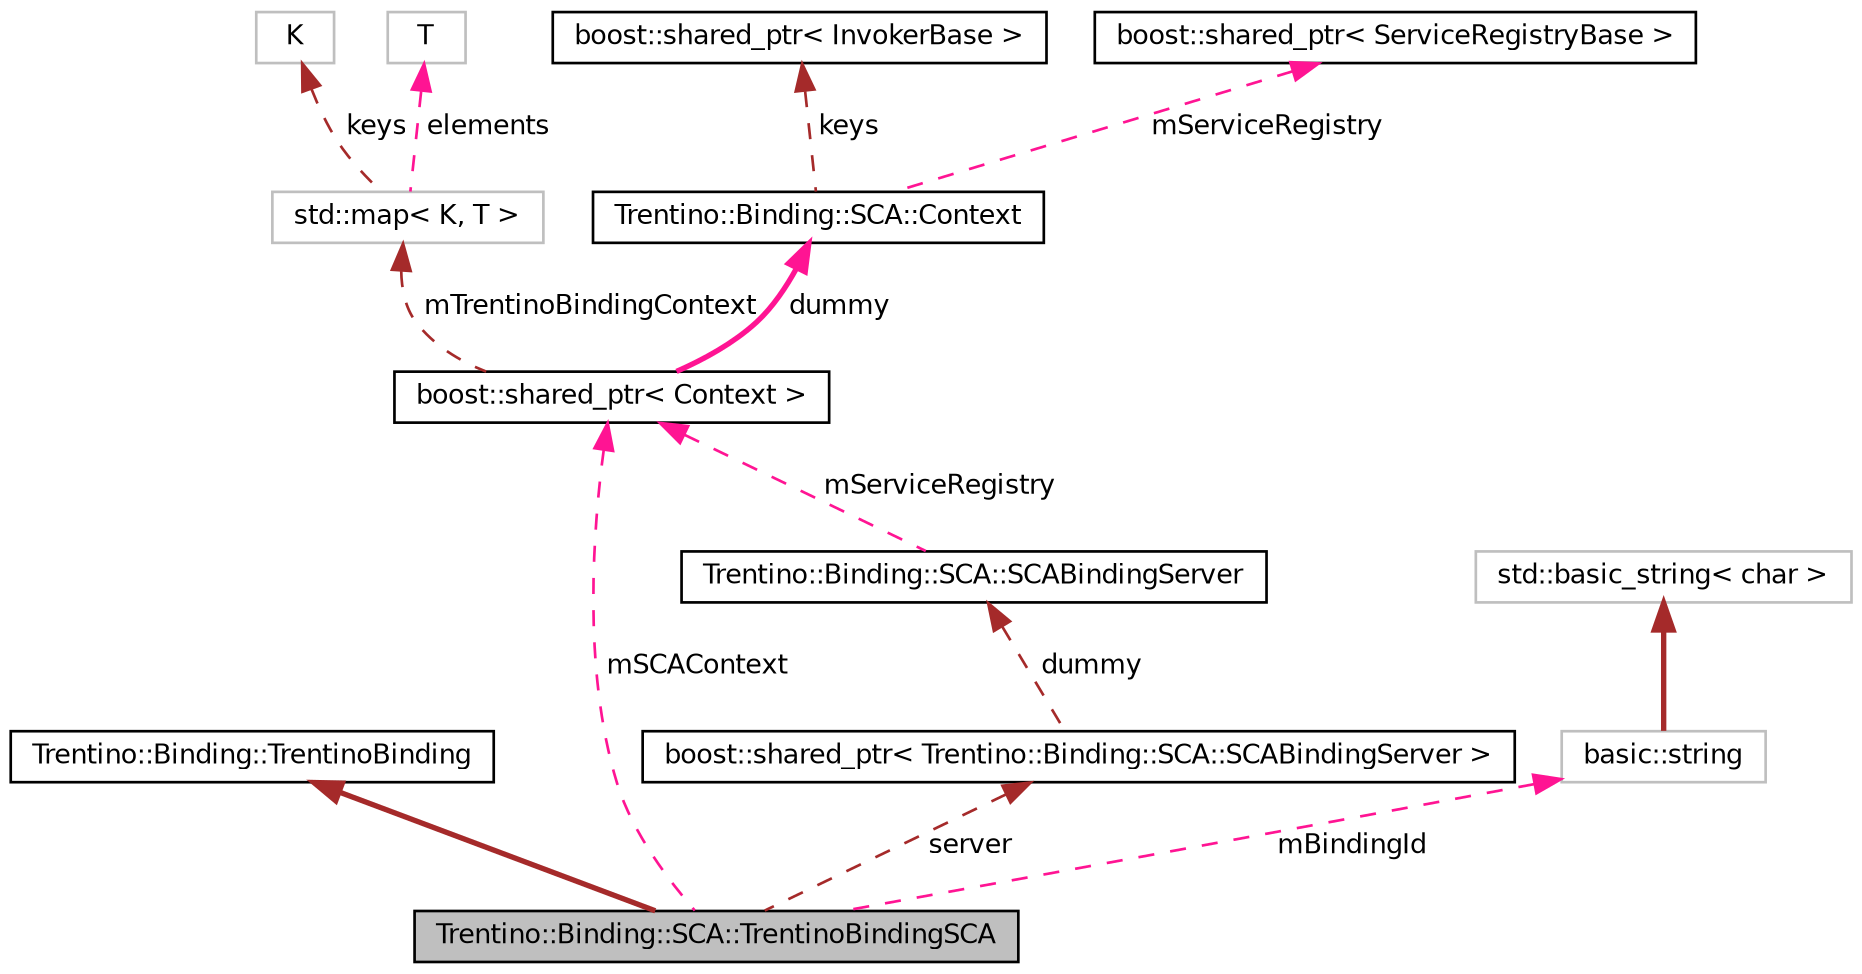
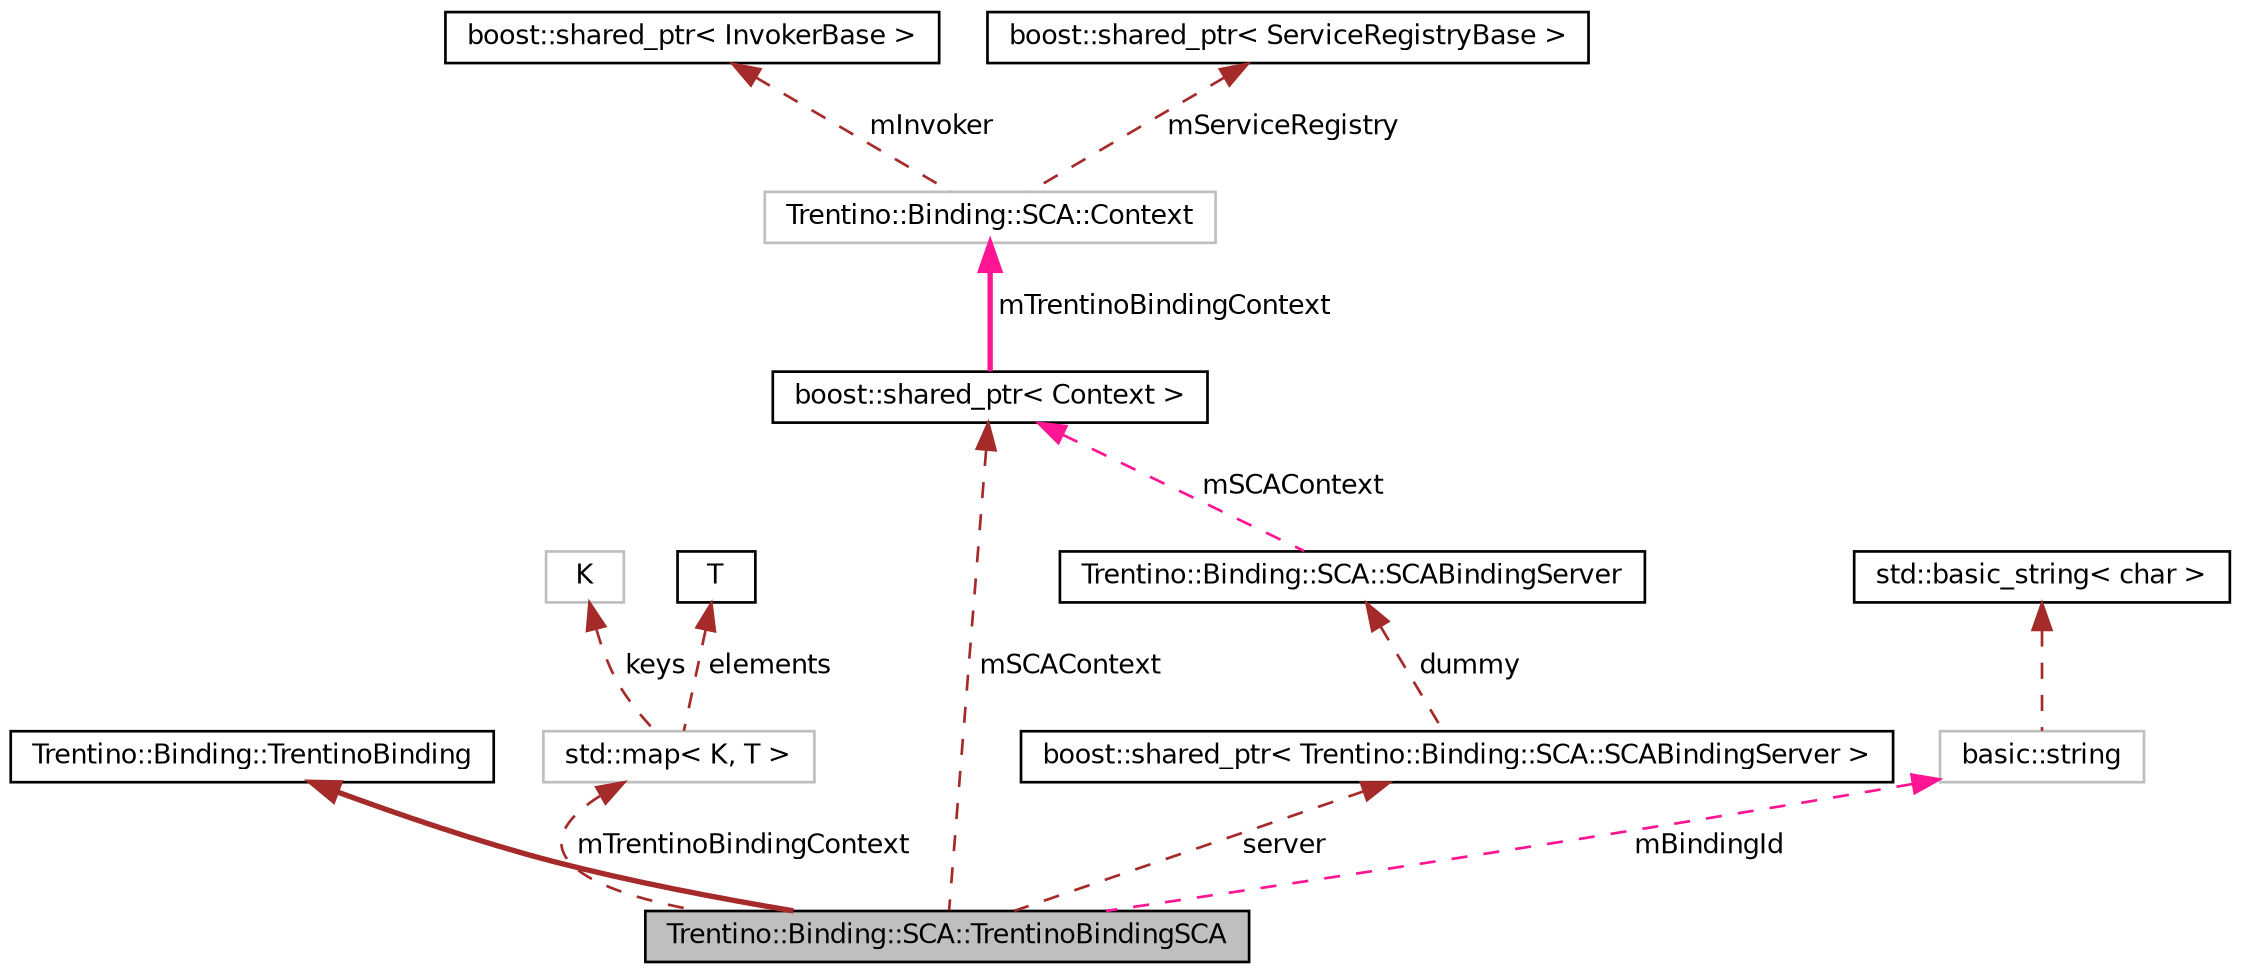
node "T": color grey75 -> black
edge "Trentino::Binding::SCA::Context" -> "boost::shared_ptr< InvokerBase >": label " keys" -> " mInvoker"
edge "Trentino::Binding::SCA::Context" -> "boost::shared_ptr< ServiceRegistryBase >": color deeppink -> brown
edge "std::map< K, T >" -> "T": color deeppink -> brown
node "Trentino::Binding::SCA::Context": color black -> grey75
edge "boost::shared_ptr< Context >" -> "Trentino::Binding::SCA::Context": label " dummy" -> " mTrentinoBindingContext"
edge "boost::shared_ptr< Context >" -> "std::map< K, T >": now "Trentino::Binding::SCA::TrentinoBindingSCA" -> "std::map< K, T >"
edge "Trentino::Binding::SCA::SCABindingServer" -> "boost::shared_ptr< Context >": label " mServiceRegistry" -> " mSCAContext"
node "std::basic_string< char >": color grey75 -> black
edge "basic::string" -> "std::basic_string< char >": style bold -> dashed
edge "Trentino::Binding::SCA::TrentinoBindingSCA" -> "boost::shared_ptr< Context >": color deeppink -> brown
